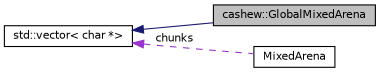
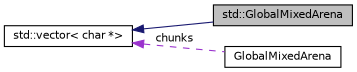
node "cashew::GlobalMixedArena": label "cashew::GlobalMixedArena" -> "std::GlobalMixedArena"
node "MixedArena": label "MixedArena" -> "GlobalMixedArena"
